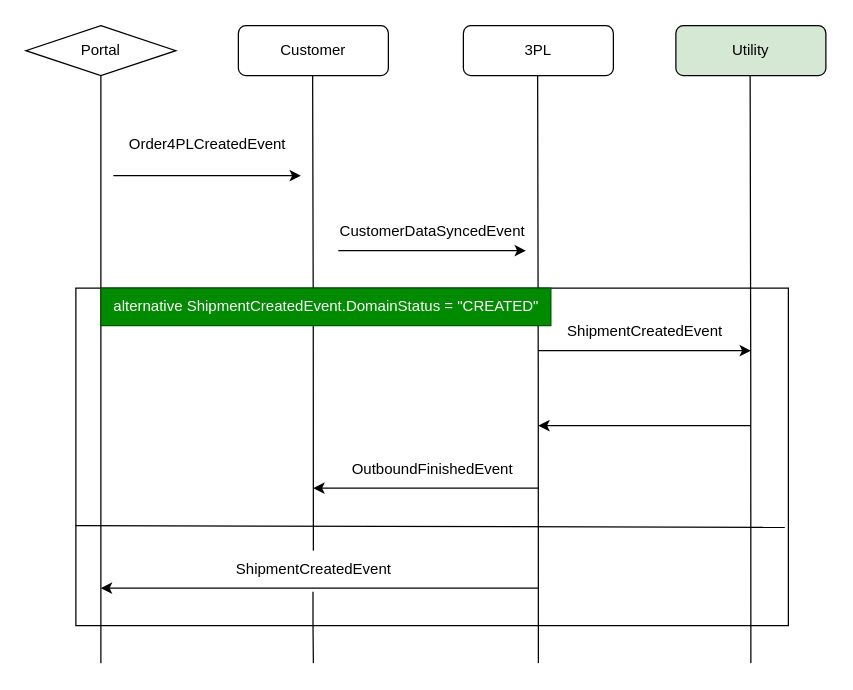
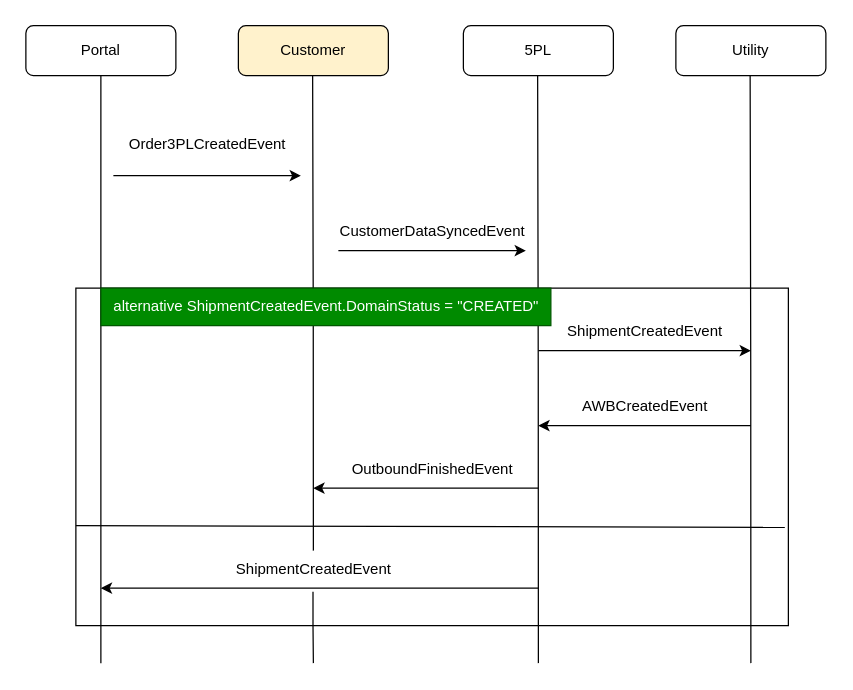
node "Portal": shape diamond -> rounded rectangle
node "Customer": fillcolor #ffffff -> #fff2cc
node "3PL": label "3PL" -> "5PL"
node "Utility": fillcolor #d5e8d4 -> #ffffff
node "Order4PLCreatedEvent": label "Order4PLCreatedEvent" -> "Order3PLCreatedEvent"
node "AWBCreatedEvent": added
